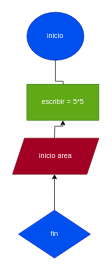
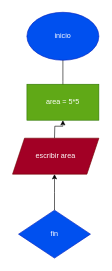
node "inicio": size 57x48 -> 72x48
node "escribir = 5*5": label "escribir = 5*5" -> "area = 5*5"
node "inicio area": label "inicio area" -> "escribir area"
